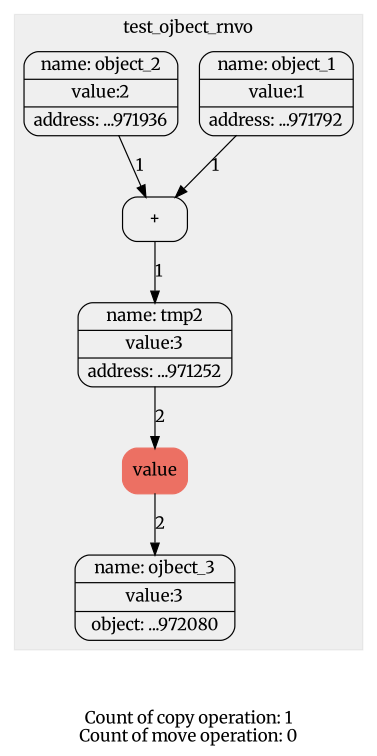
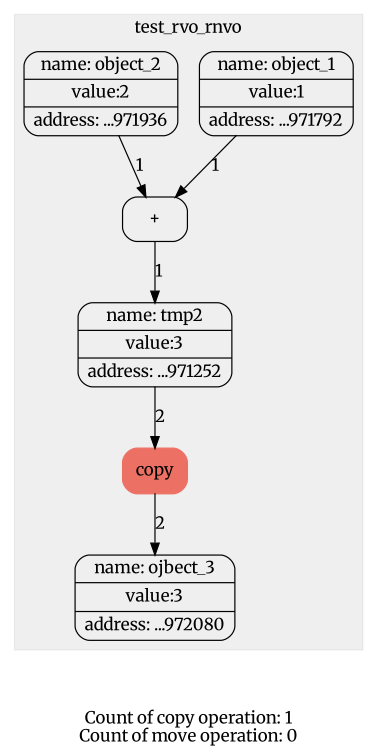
cluster "test_ojbect_rnvo": label "test_ojbect_rnvo" -> "test_rvo_rnvo"
node "value": label "value" -> "copy"
node "name: ojbect_3": text "object: ...972080" -> "address: ...972080"
